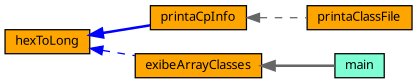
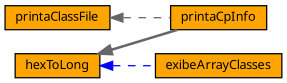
edge "printaClassFile" -> "printaCpInfo": reversed
edge "printaCpInfo" -> "hexToLong": color blue -> gray40
node "main": removed
